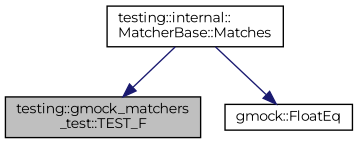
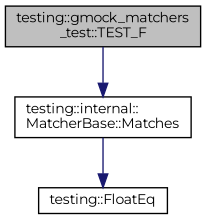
edge "testing::internal:: MatcherBase::Matches" -> "testing::gmock_matchers _test::TEST_F": reversed
node "gmock::FloatEq": label "gmock::FloatEq" -> "testing::FloatEq"
